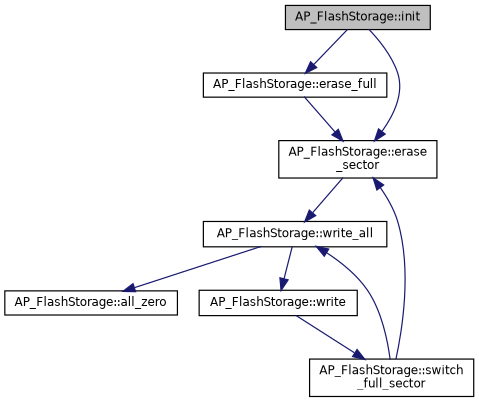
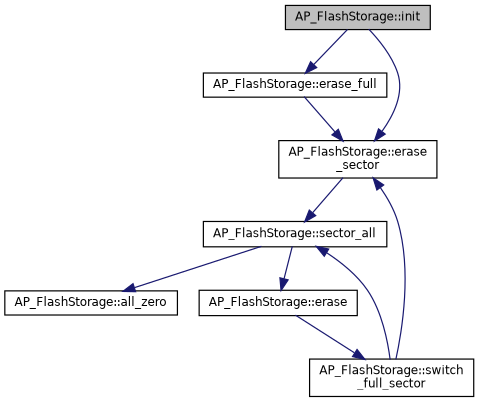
node "AP_FlashStorage::write_all": label "AP_FlashStorage::write_all" -> "AP_FlashStorage::sector_all"
node "AP_FlashStorage::write": label "AP_FlashStorage::write" -> "AP_FlashStorage::erase"
